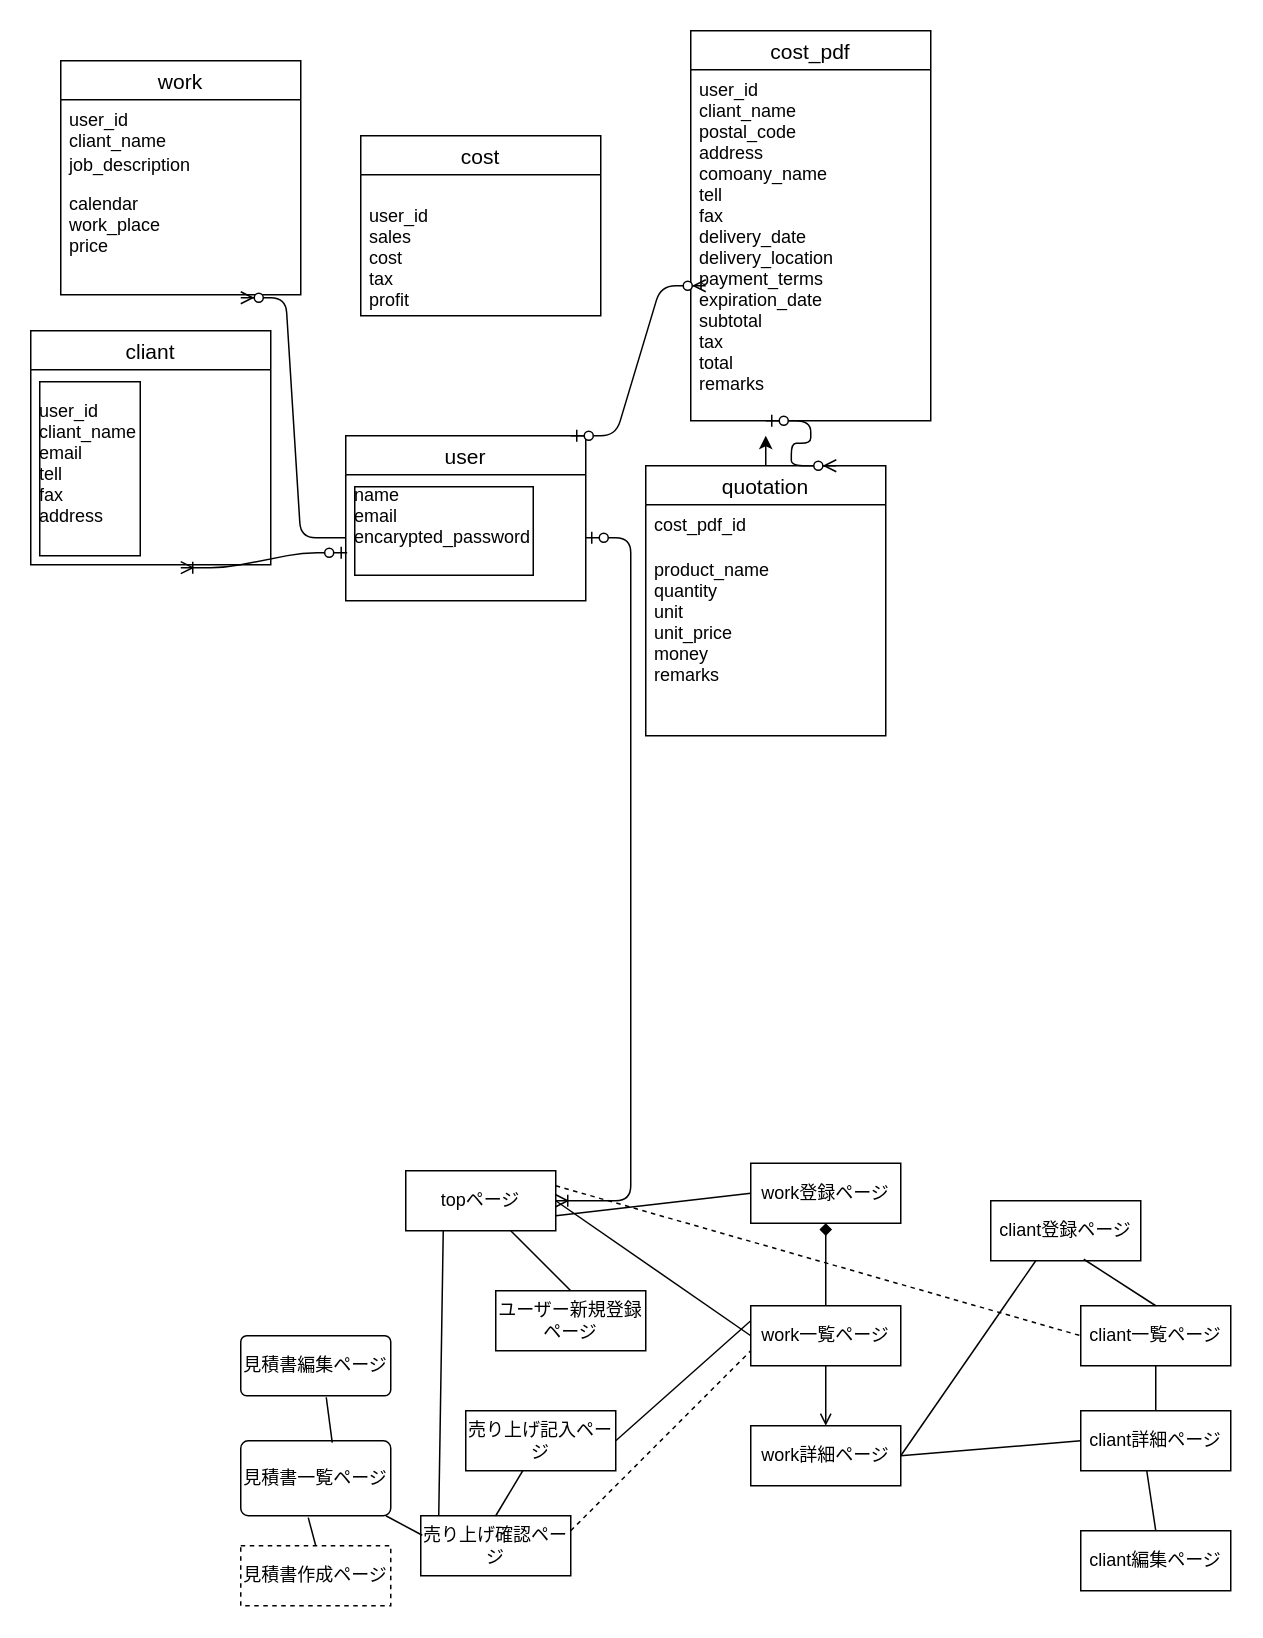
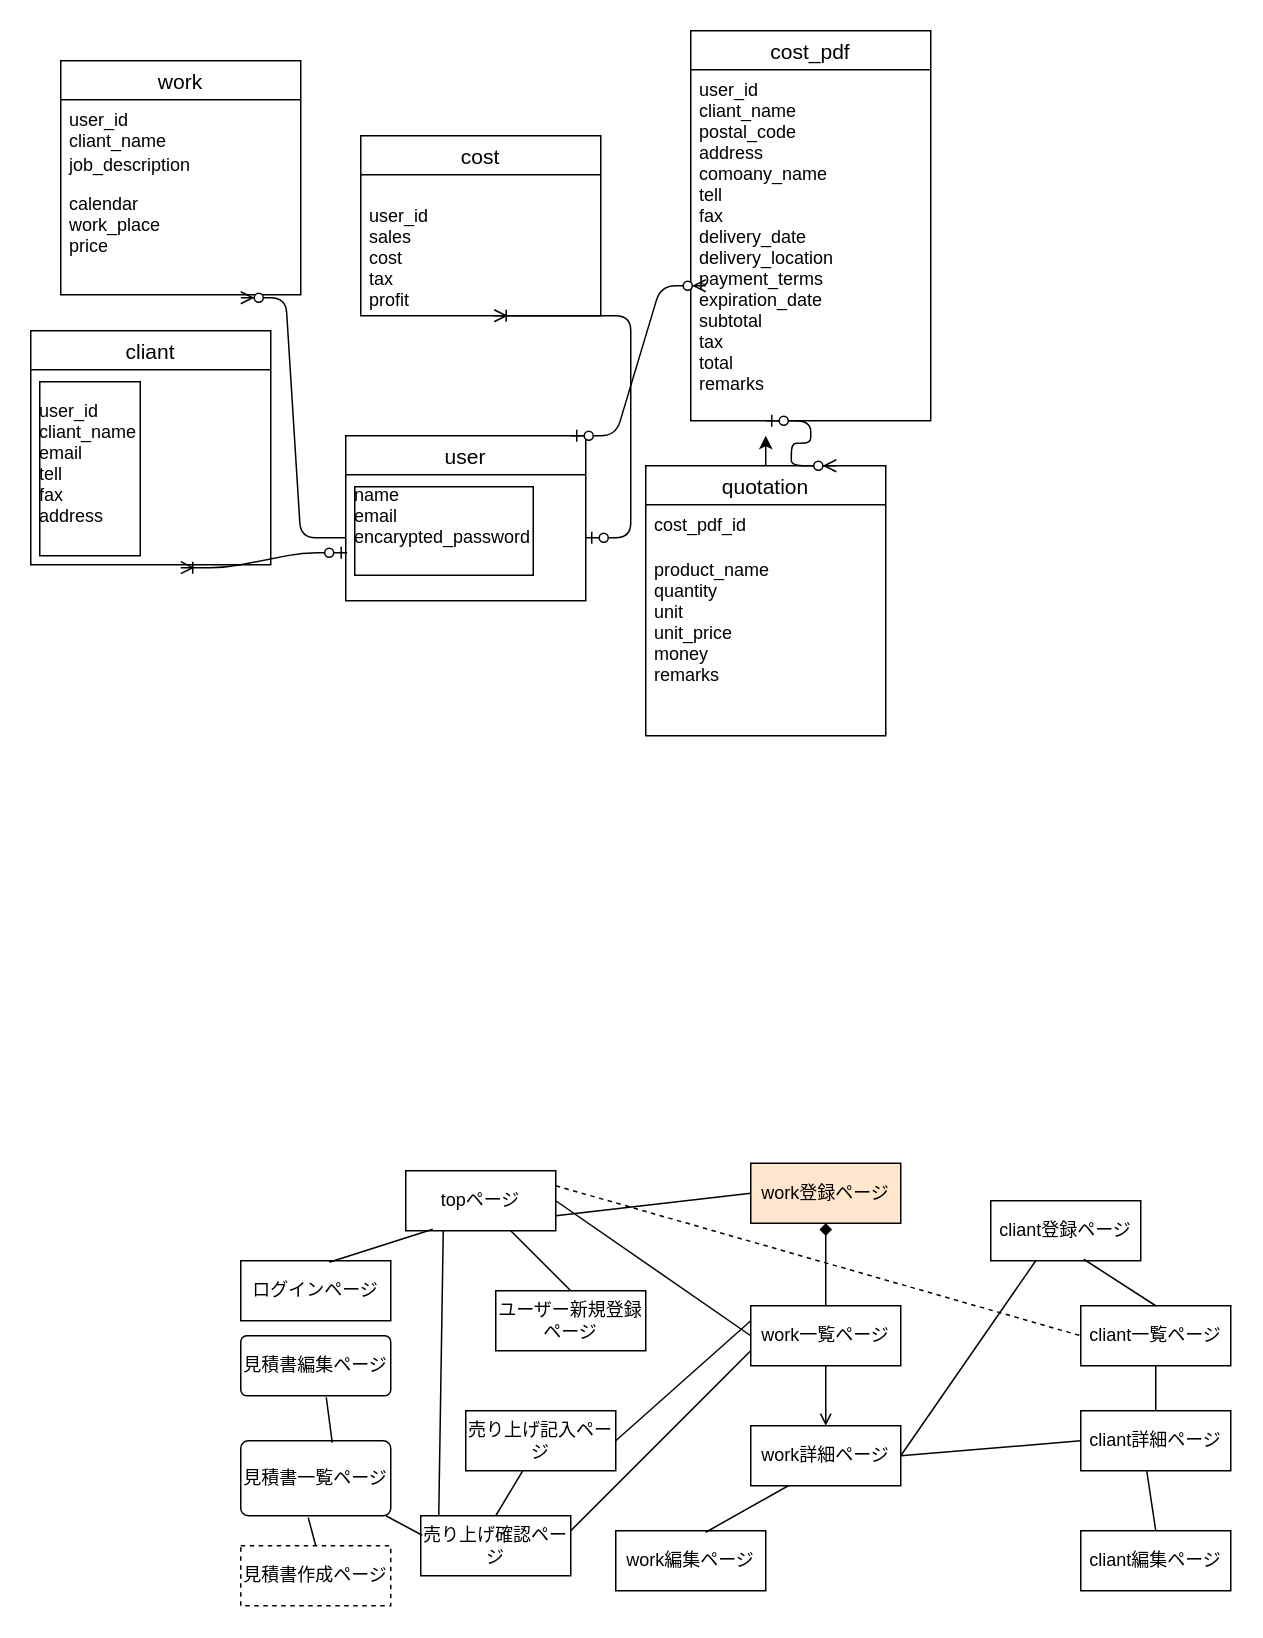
edge "name email encarypted_password" -- "topページ": now "name email encarypted_password" -- "user_id sales cost tax profit"
node "work登録ページ": fillcolor #ffffff -> #ffe6cc
edge "topページ" -- "ログインページ": added
node "ログインページ": added
edge "work一覧ページ" -- "売り上げ確認ページ": style dashed -> solid
edge "work詳細ページ" -- "work編集ページ": added
node "work編集ページ": added
